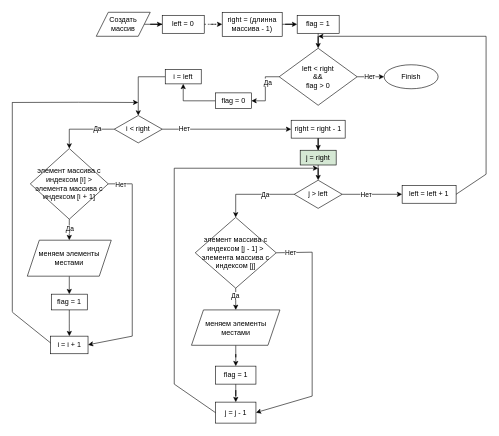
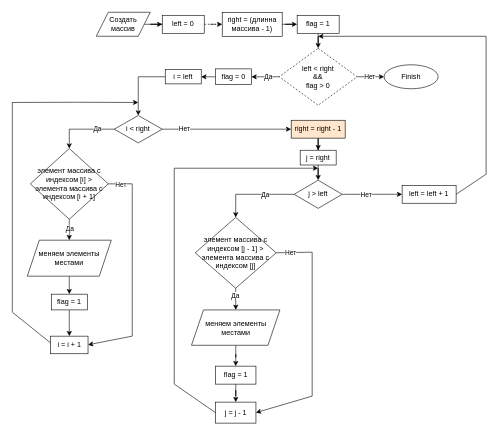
node "left < right && flag > 0": style solid -> dashed
node "flag = 0": moved (234, 101) -> (234, 77)
node "right = right - 1": fillcolor #ffffff -> #ffe6cc
node "j = right": fillcolor #d5e8d4 -> #ffffff
